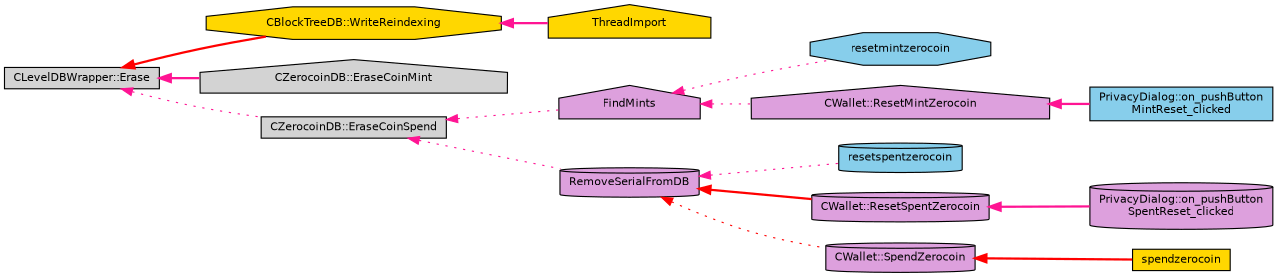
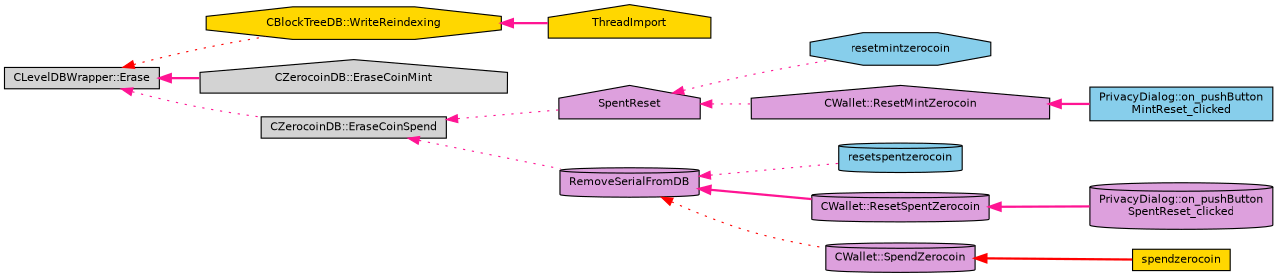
edge "CBlockTreeDB::WriteReindexing" -> "CLevelDBWrapper::Erase": style bold -> dotted
node "FindMints": label "FindMints" -> "SpentReset"
edge "CWallet::ResetSpentZerocoin" -> "RemoveSerialFromDB": color red -> deeppink
